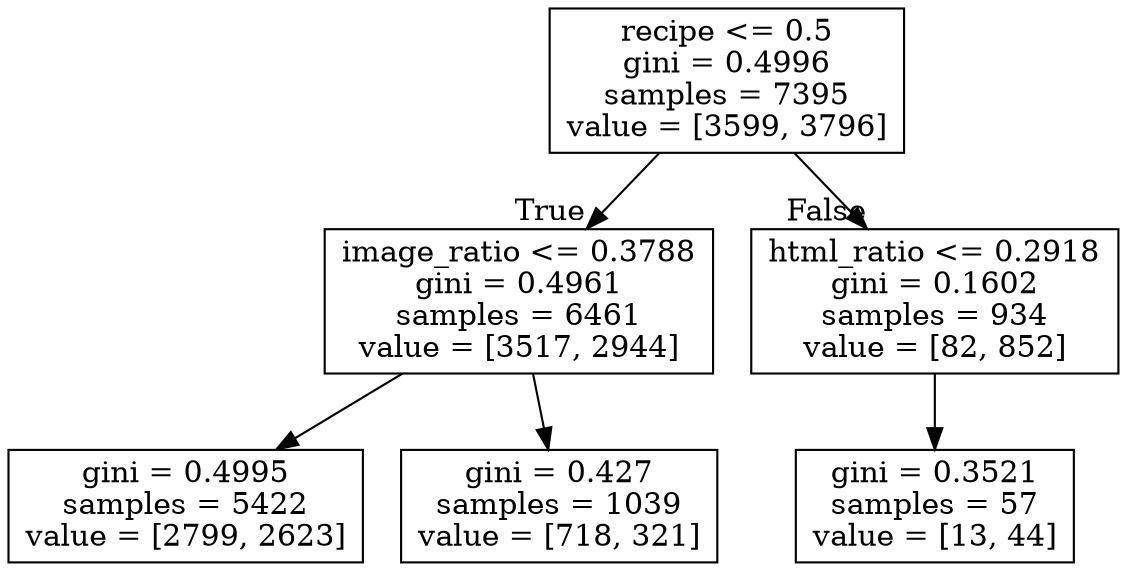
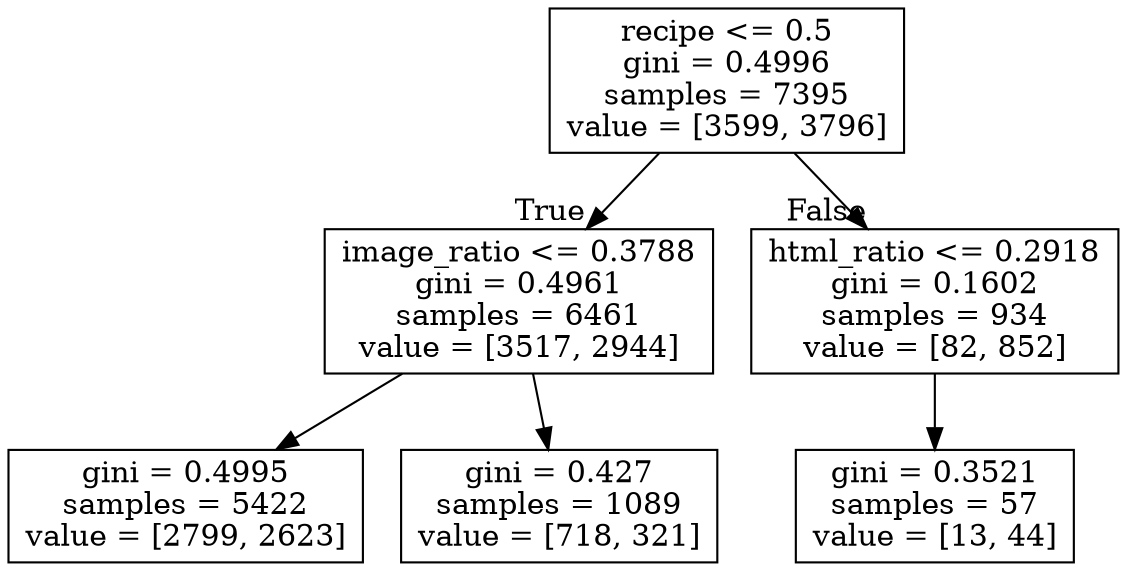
node "gini = 0.427 samples = 1039 value = [718, 321]": label "gini = 0.427 samples = 1039 value = [718, 321]" -> "gini = 0.427 samples = 1089 value = [718, 321]"
